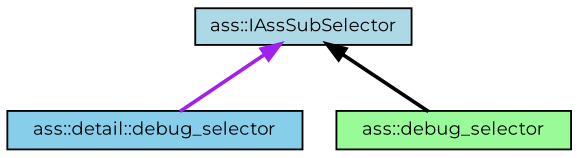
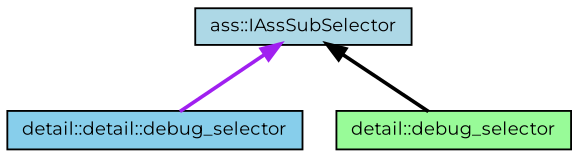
node "ass::detail::debug_selector": label "ass::detail::debug_selector" -> "detail::detail::debug_selector"
node "ass::debug_selector": label "ass::debug_selector" -> "detail::debug_selector"
